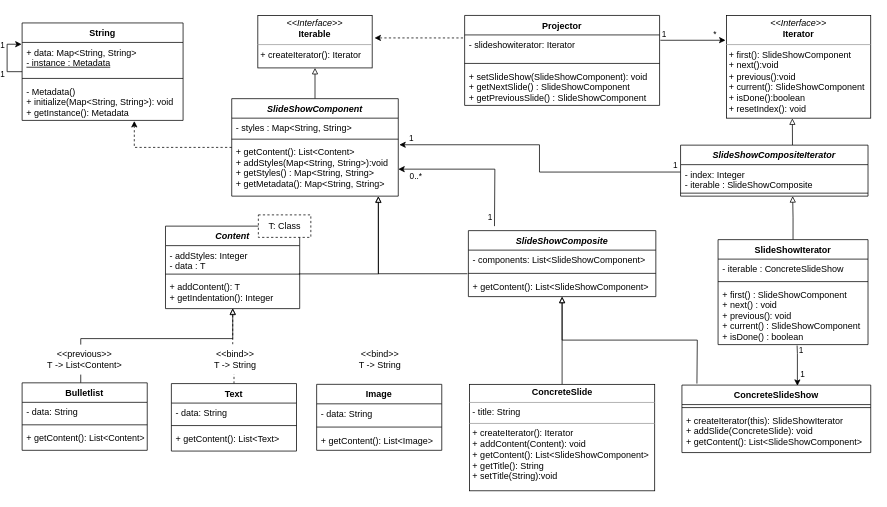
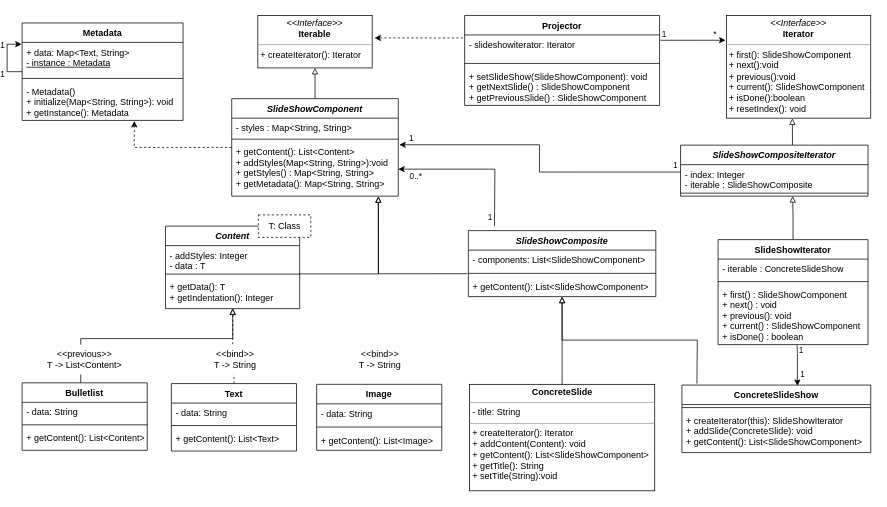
node "String": label "String" -> "Metadata"
node "+ data: Map<String, String> - instance : Metadata": label "+ data: Map<String, String> - instance : Metadata" -> "+ data: Map<Text, String> - instance : Metadata"
node "+ addContent(): T + getIndentation(): Integer": label "+ addContent(): T + getIndentation(): Integer" -> "+ getData(): T + getIndentation(): Integer"
